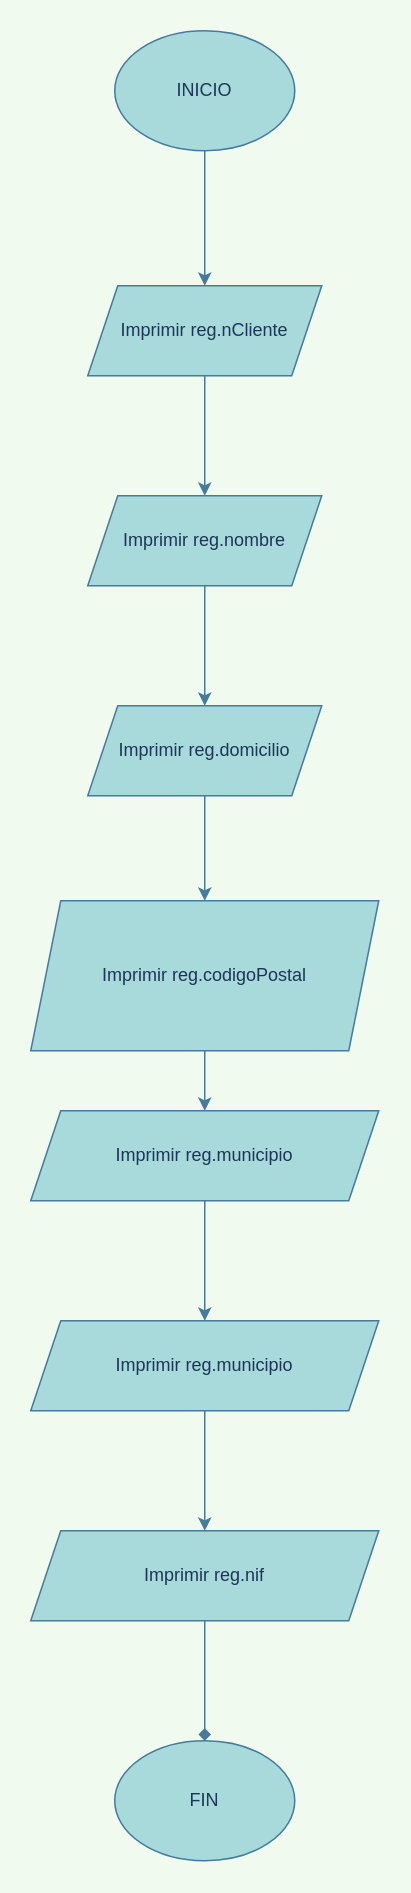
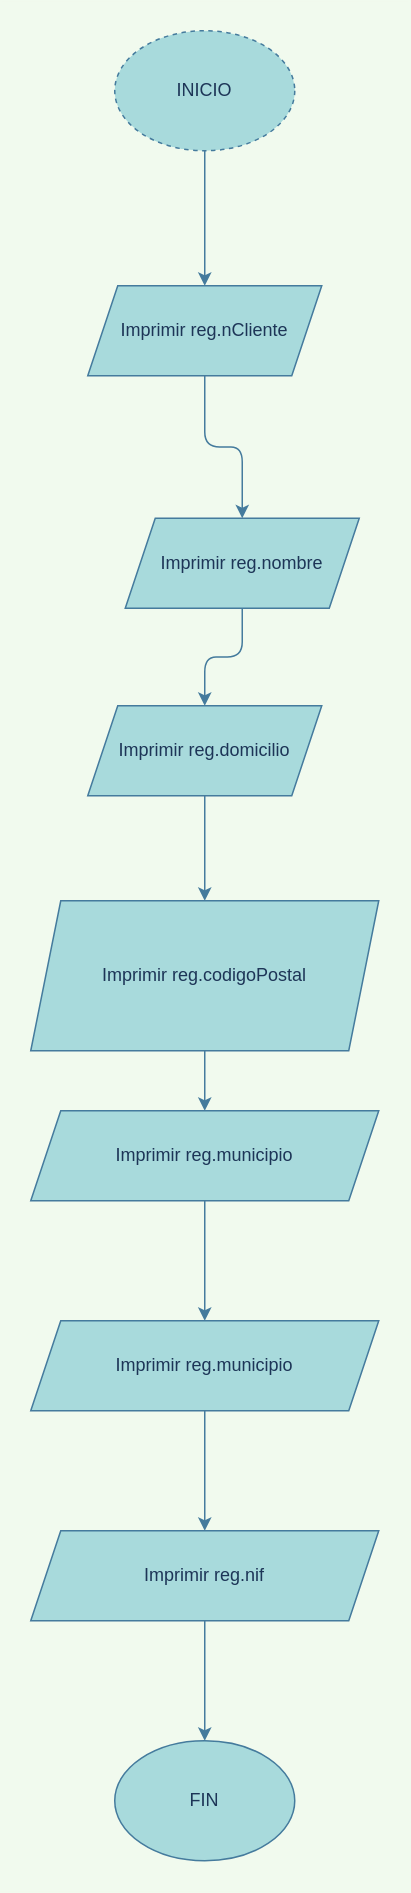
node "INICIO": style solid -> dashed
node "Imprimir reg.nombre": moved (205, 541) -> (242, 563)
edge "Imprimir reg.nif" -> "FIN": arrowhead diamond -> classic
